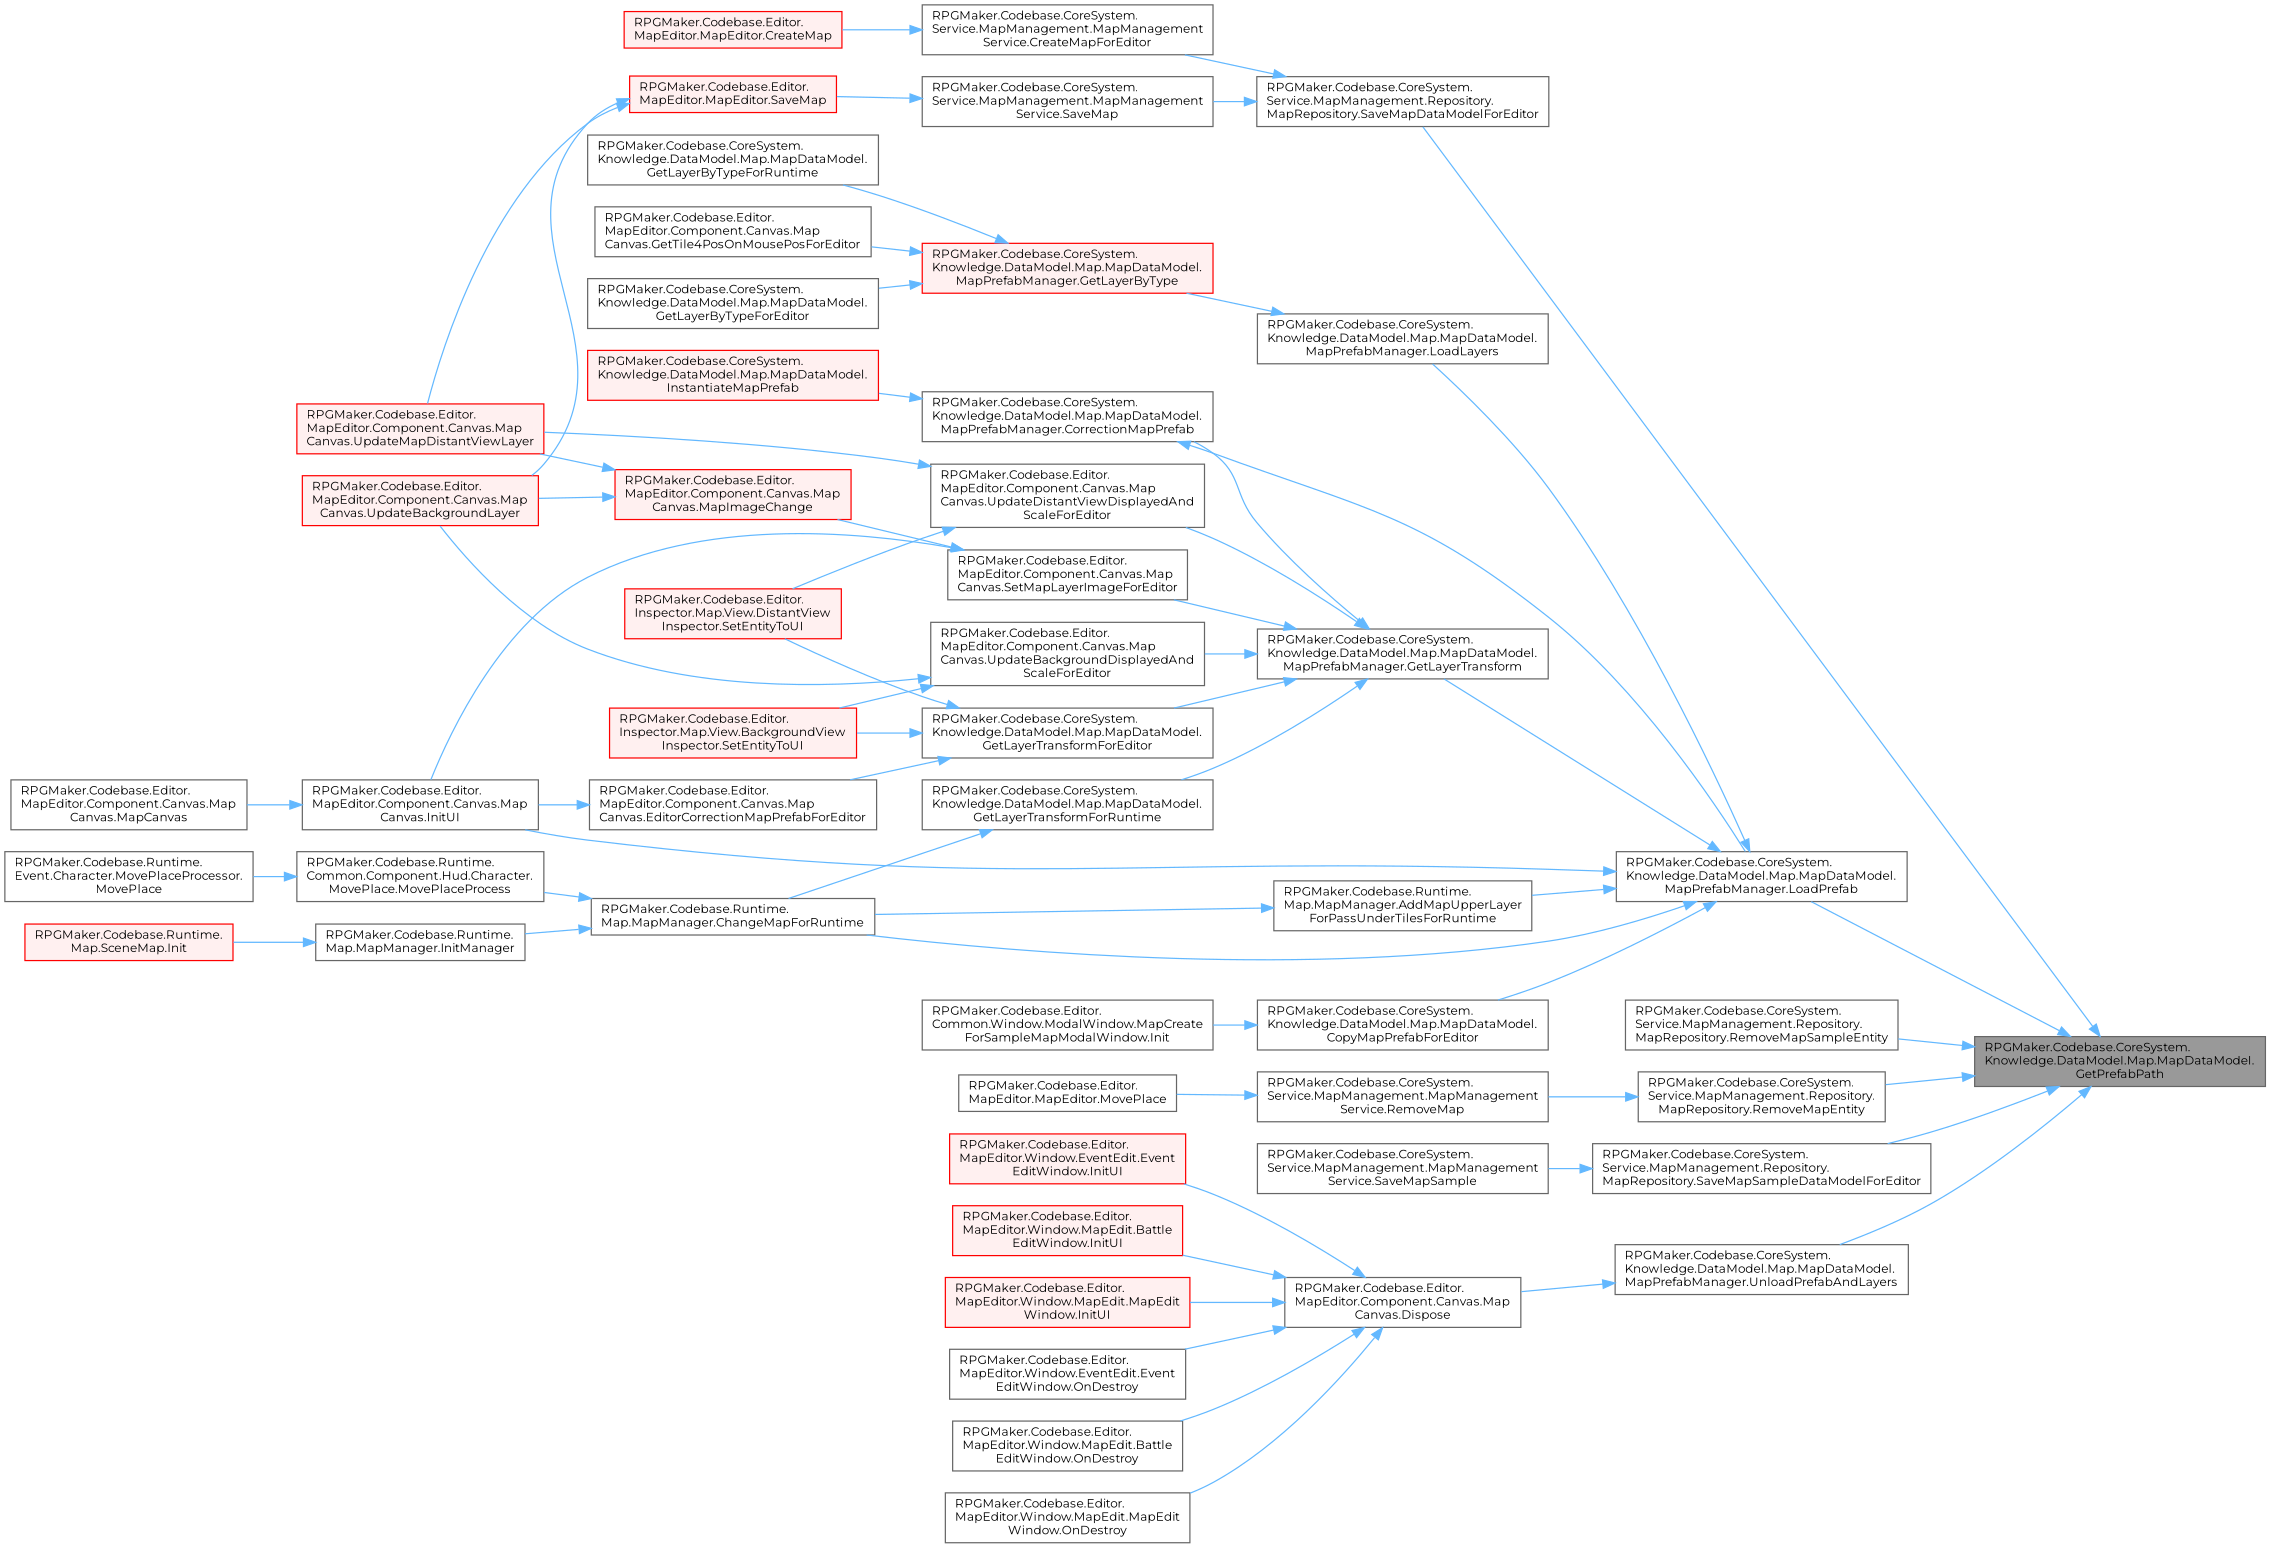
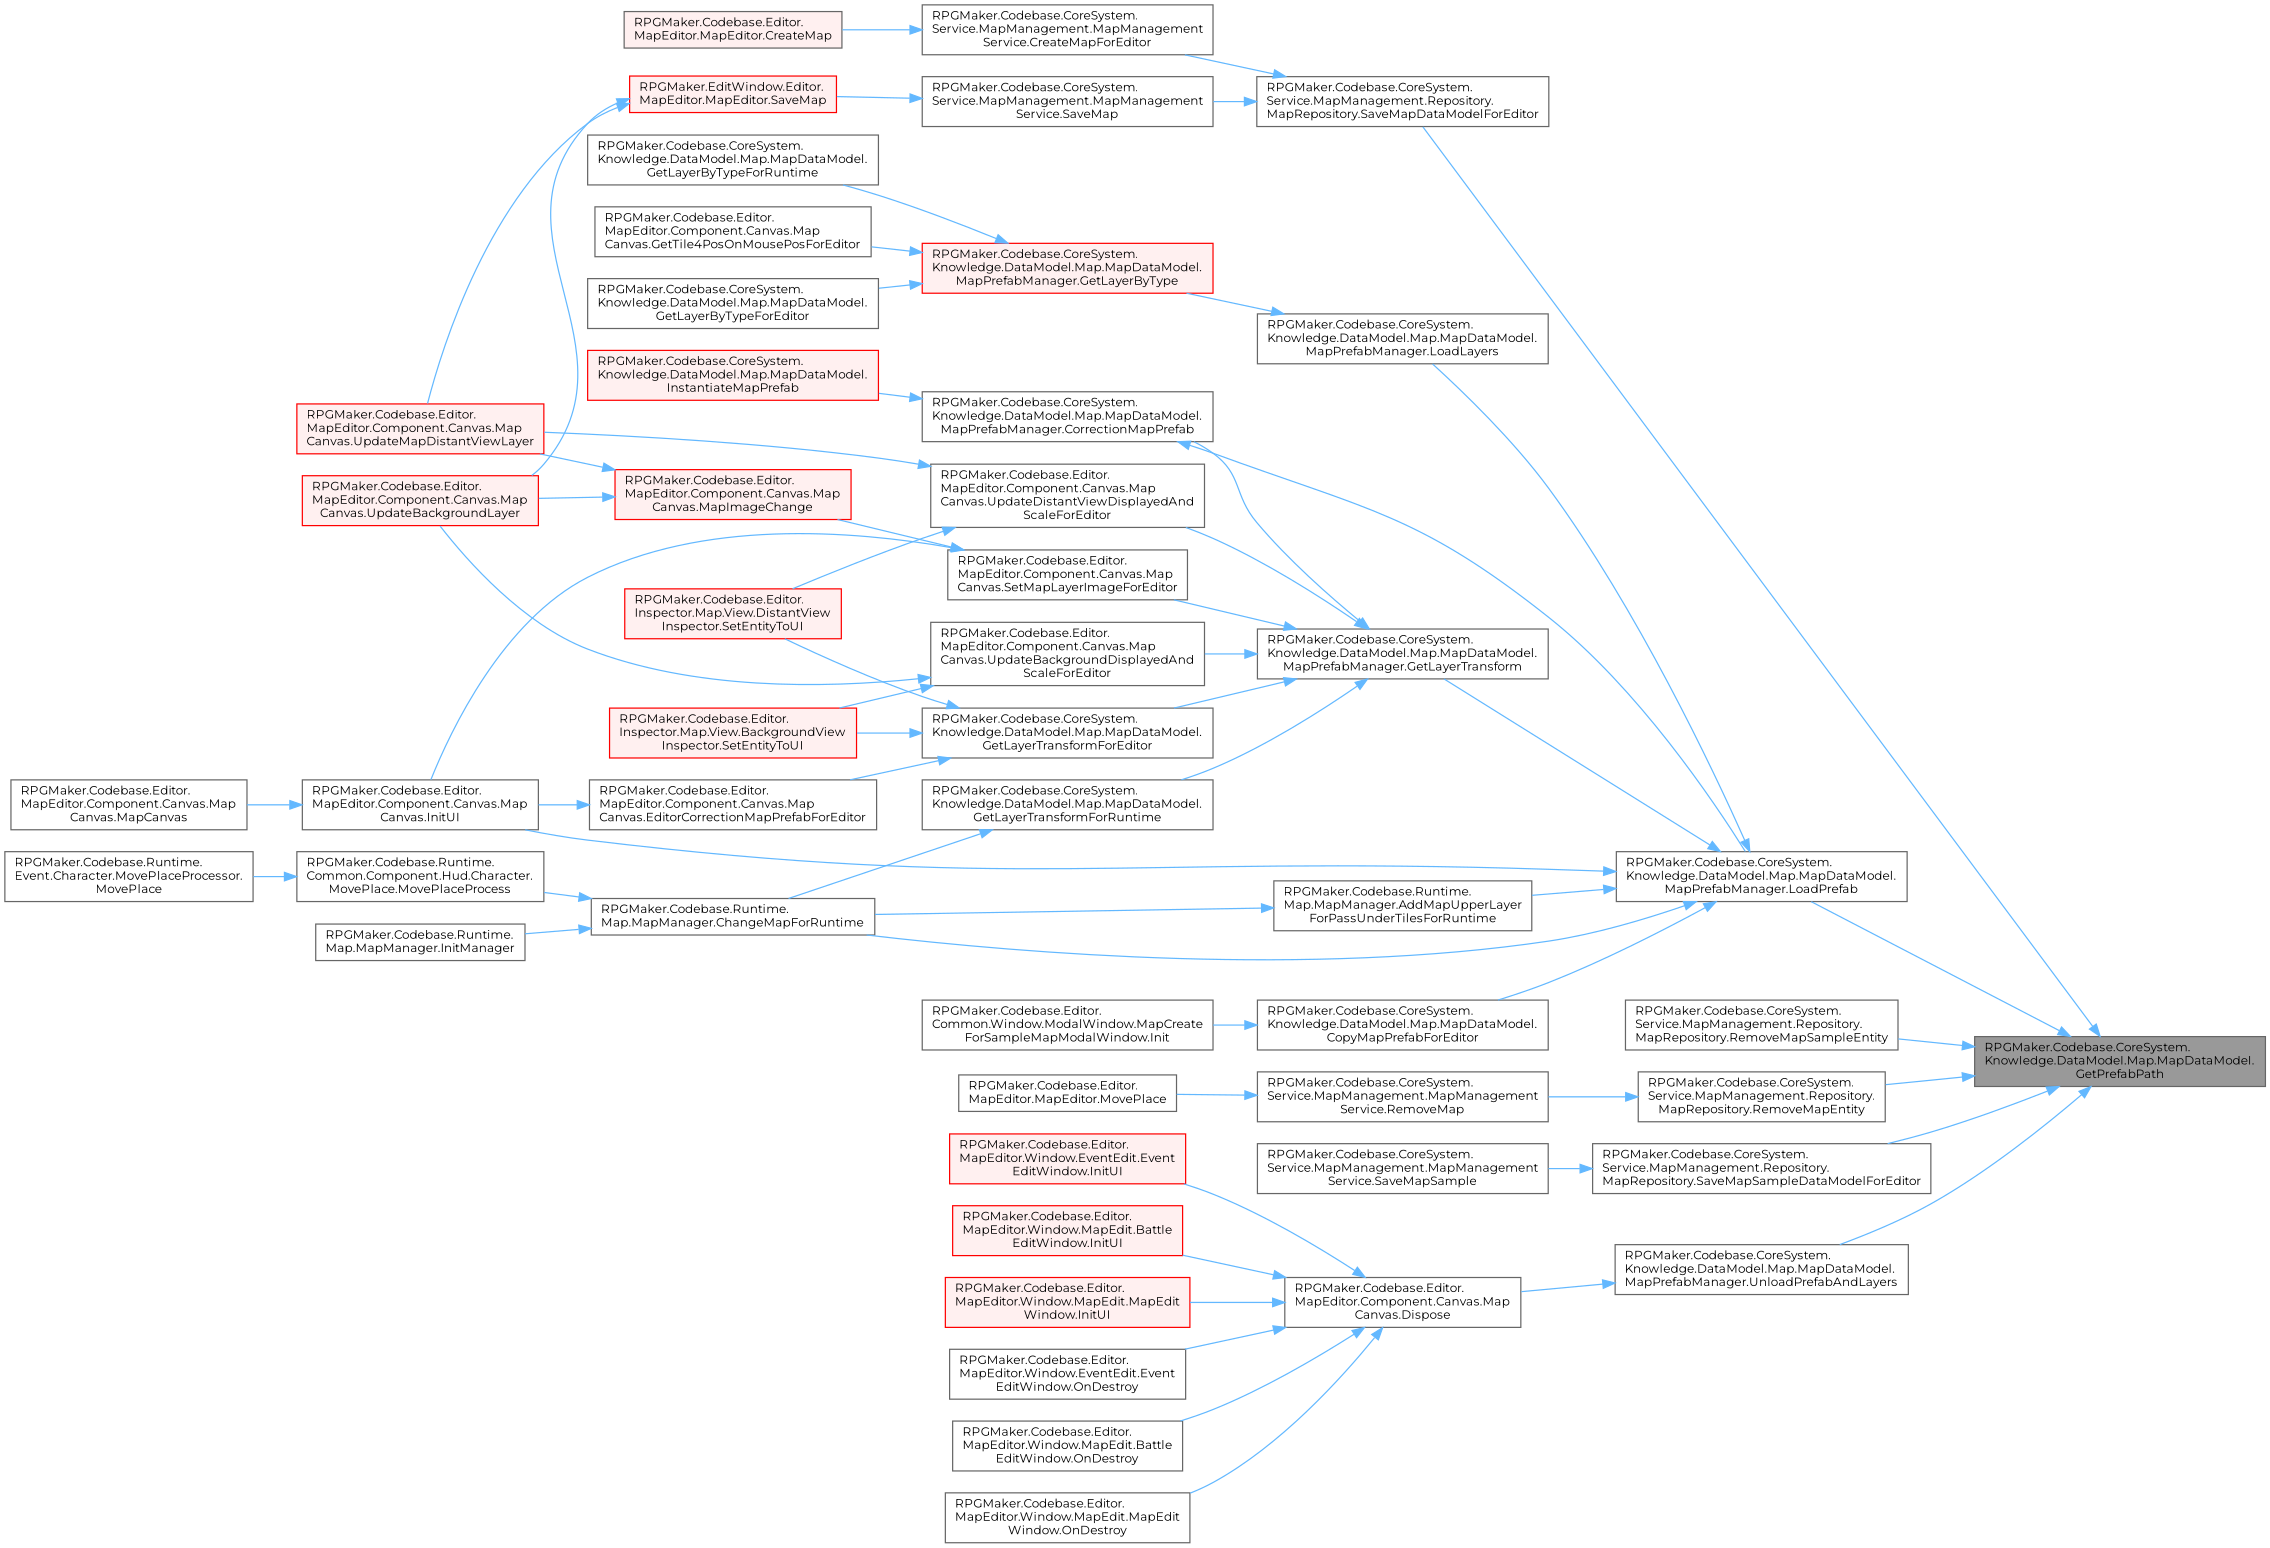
node "RPGMaker.Codebase.Editor. MapEditor.MapEditor.CreateMap": color red -> grey40
node "RPGMaker.Codebase.Editor. MapEditor.MapEditor.SaveMap": label "RPGMaker.Codebase.Editor. MapEditor.MapEditor.SaveMap" -> "RPGMaker.EditWindow.Editor. MapEditor.MapEditor.SaveMap"
node "RPGMaker.Codebase.Runtime. Map.SceneMap.Init": removed
